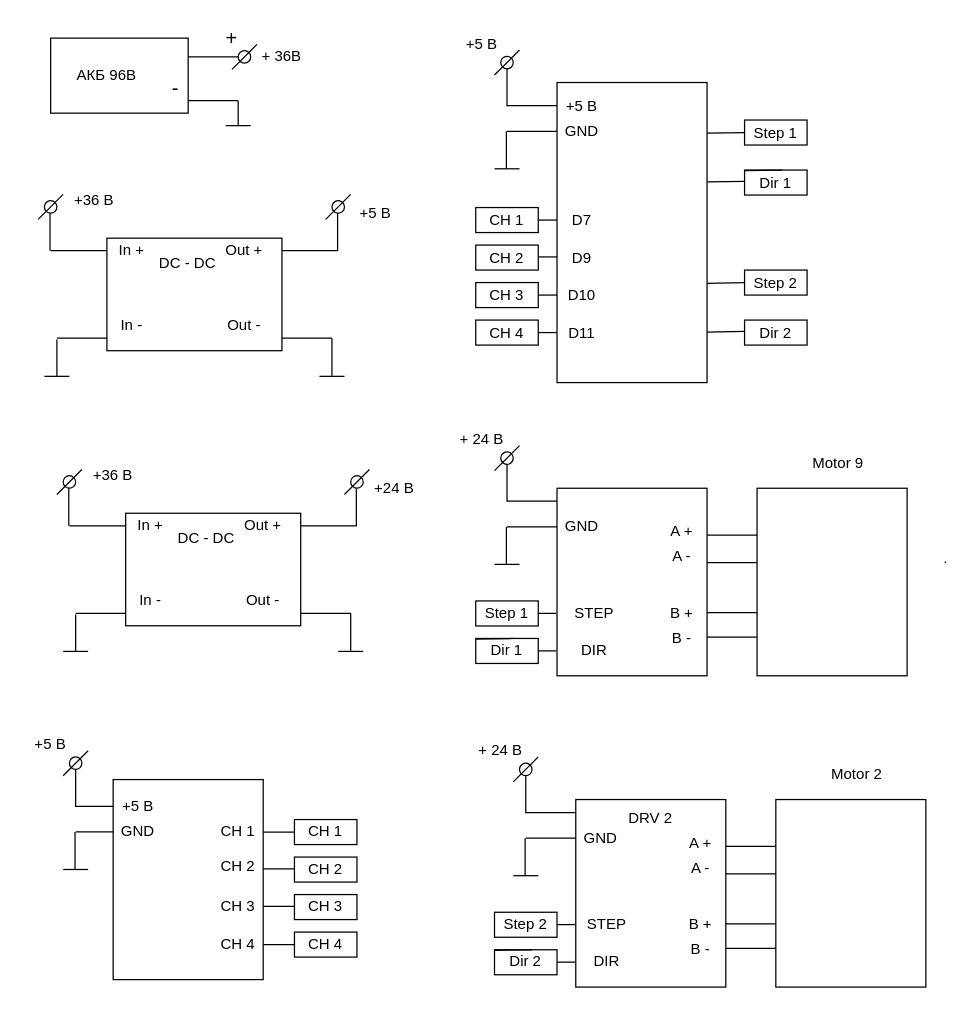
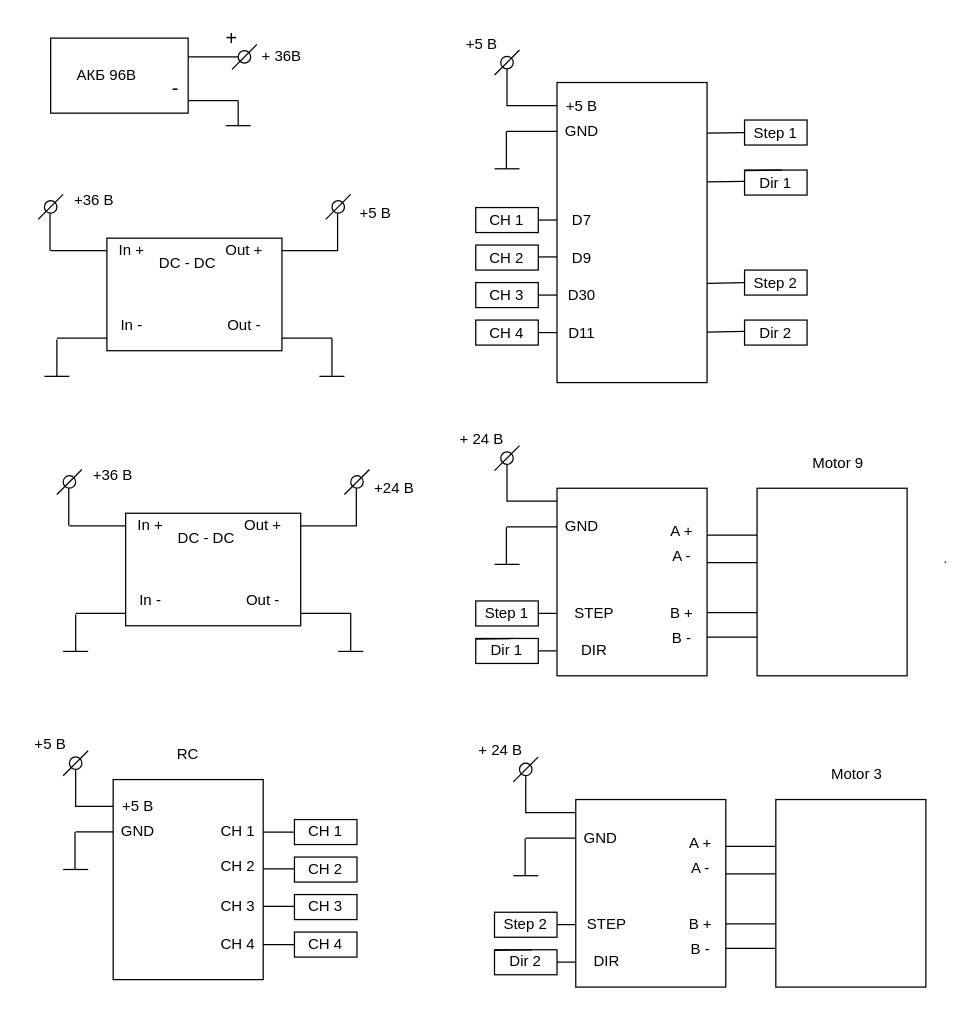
node "D10": label "D10" -> "D30"
node "RC": added
node "Motor 2": label "Motor 2" -> "Motor 3"
node "DRV 2": removed
